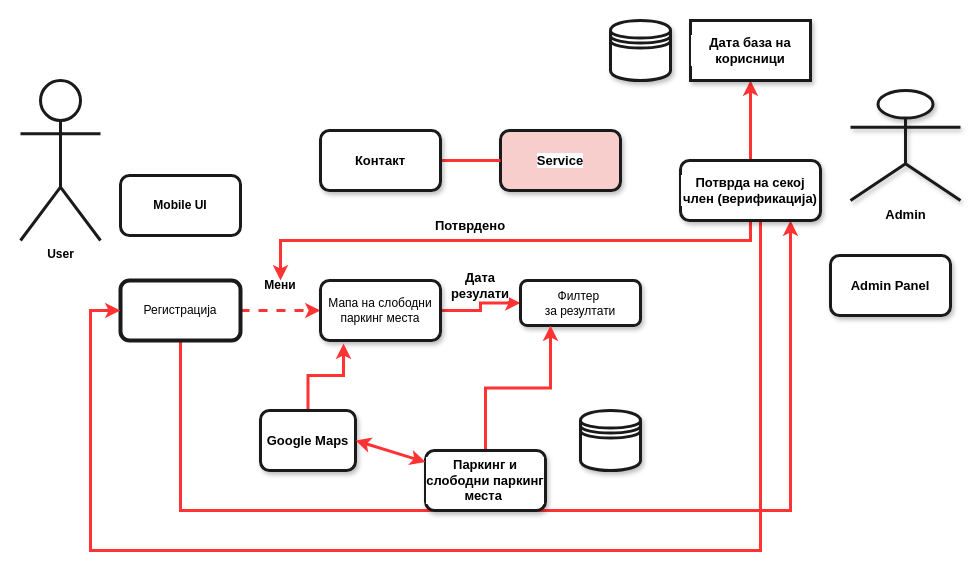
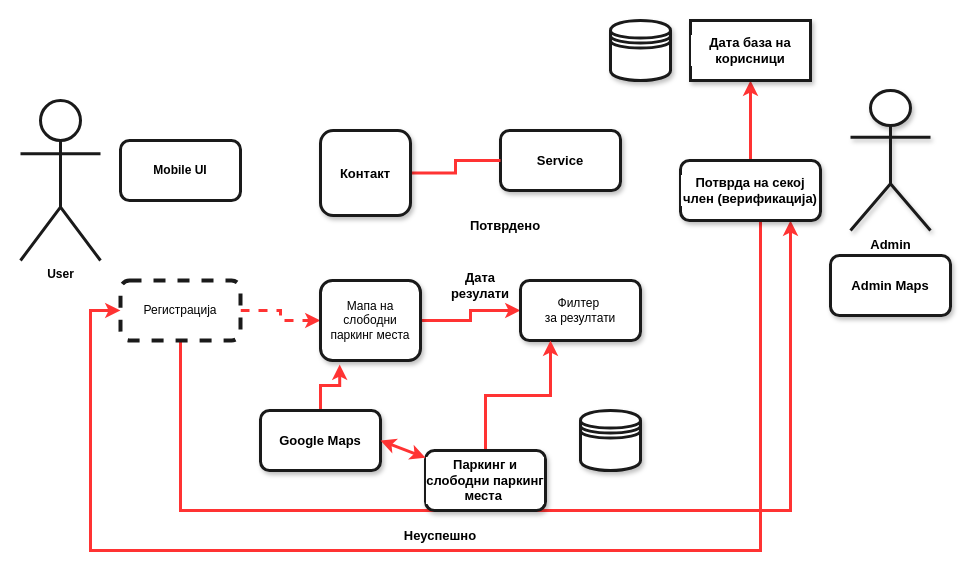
node "Admin": size 110x110 -> 80x140
node "User": moved (61, 161) -> (61, 181)
node "Контакт": size 120x60 -> 90x85
node "Service": fillcolor #f8cecc -> #ffffff
node "Mobile UI": moved (181, 206) -> (181, 171)
node "Потврдено": moved (471, 226) -> (506, 226)
edge "Потврда на секој член (верификација)" -> "Мени": removed
node "Мени": removed
node "Admin Panel": label "Admin Panel" -> "Admin Maps"
node "Филтер за резултати": size 120x45 -> 120x60
node "Регистрација": style solid -> dashed
node "Мапа на слободни паркинг места": size 120x60 -> 100x80
node "Google Maps": size 95x60 -> 120x60
node "Неуспешно": added
